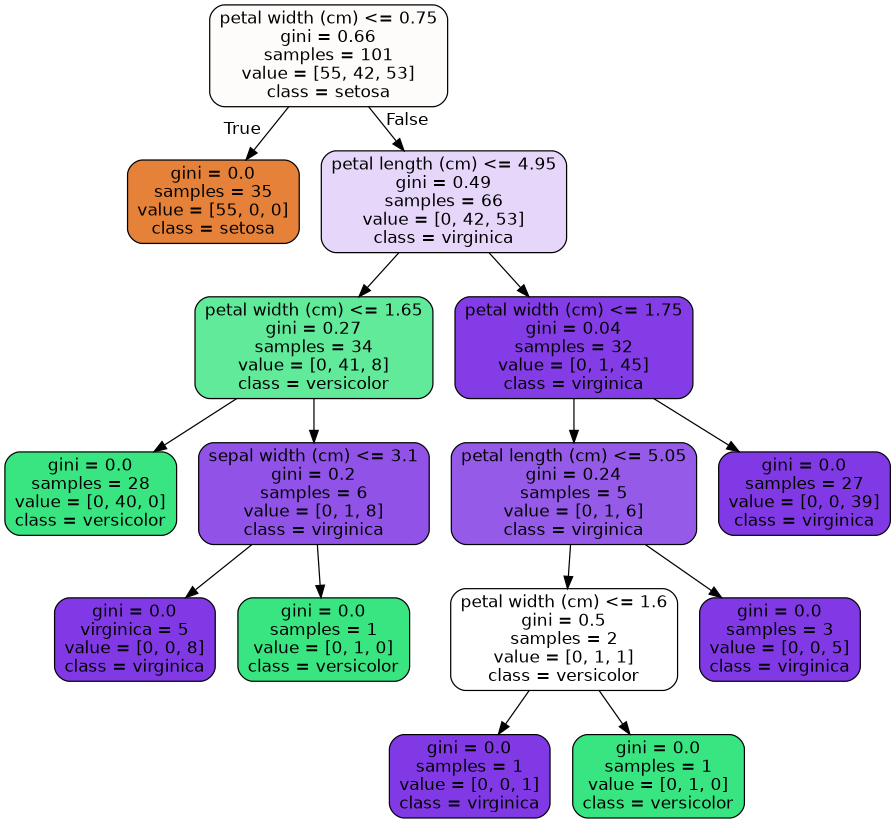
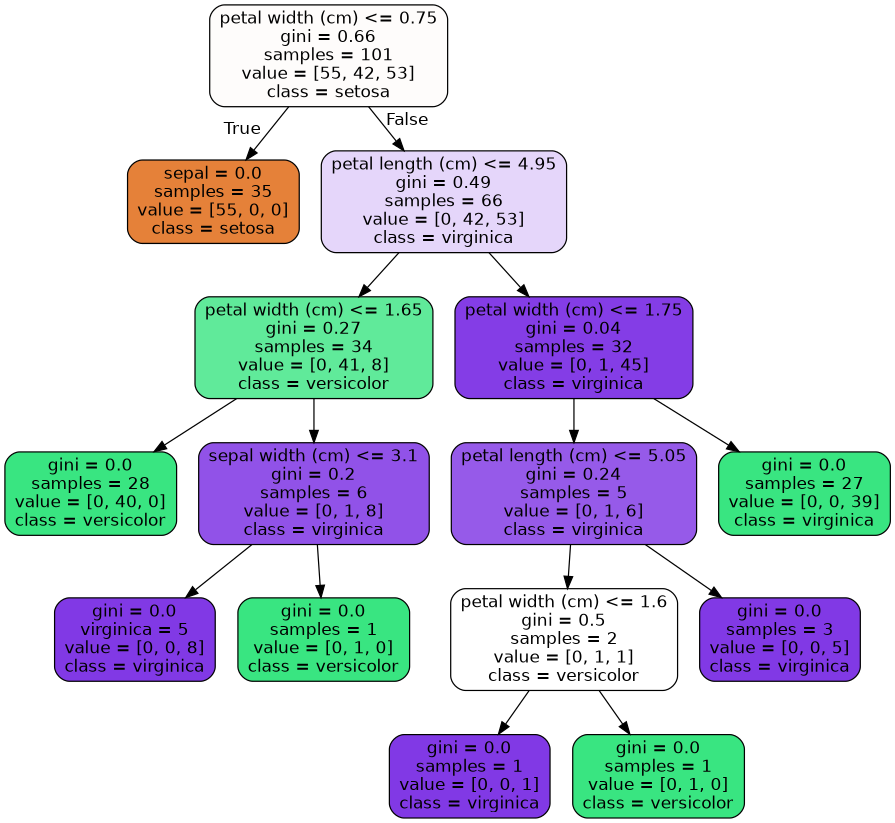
node "gini = 0.0 samples = 35 value = [55, 0, 0] class = setosa": label "gini = 0.0 samples = 35 value = [55, 0, 0] class = setosa" -> "sepal = 0.0 samples = 35 value = [55, 0, 0] class = setosa"
node "gini = 0.0 samples = 27 value = [0, 0, 39] class = virginica": fillcolor #8139e5 -> #39e581
